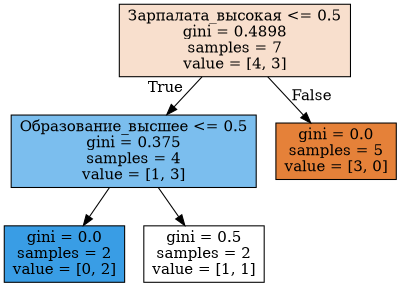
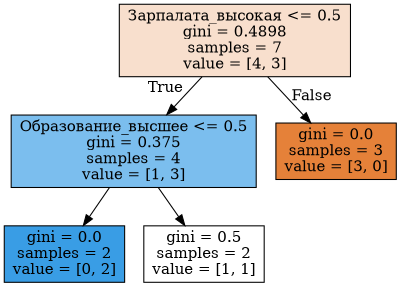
node "gini = 0.0 samples = 5 value = [3, 0]": label "gini = 0.0 samples = 5 value = [3, 0]" -> "gini = 0.0 samples = 3 value = [3, 0]"
